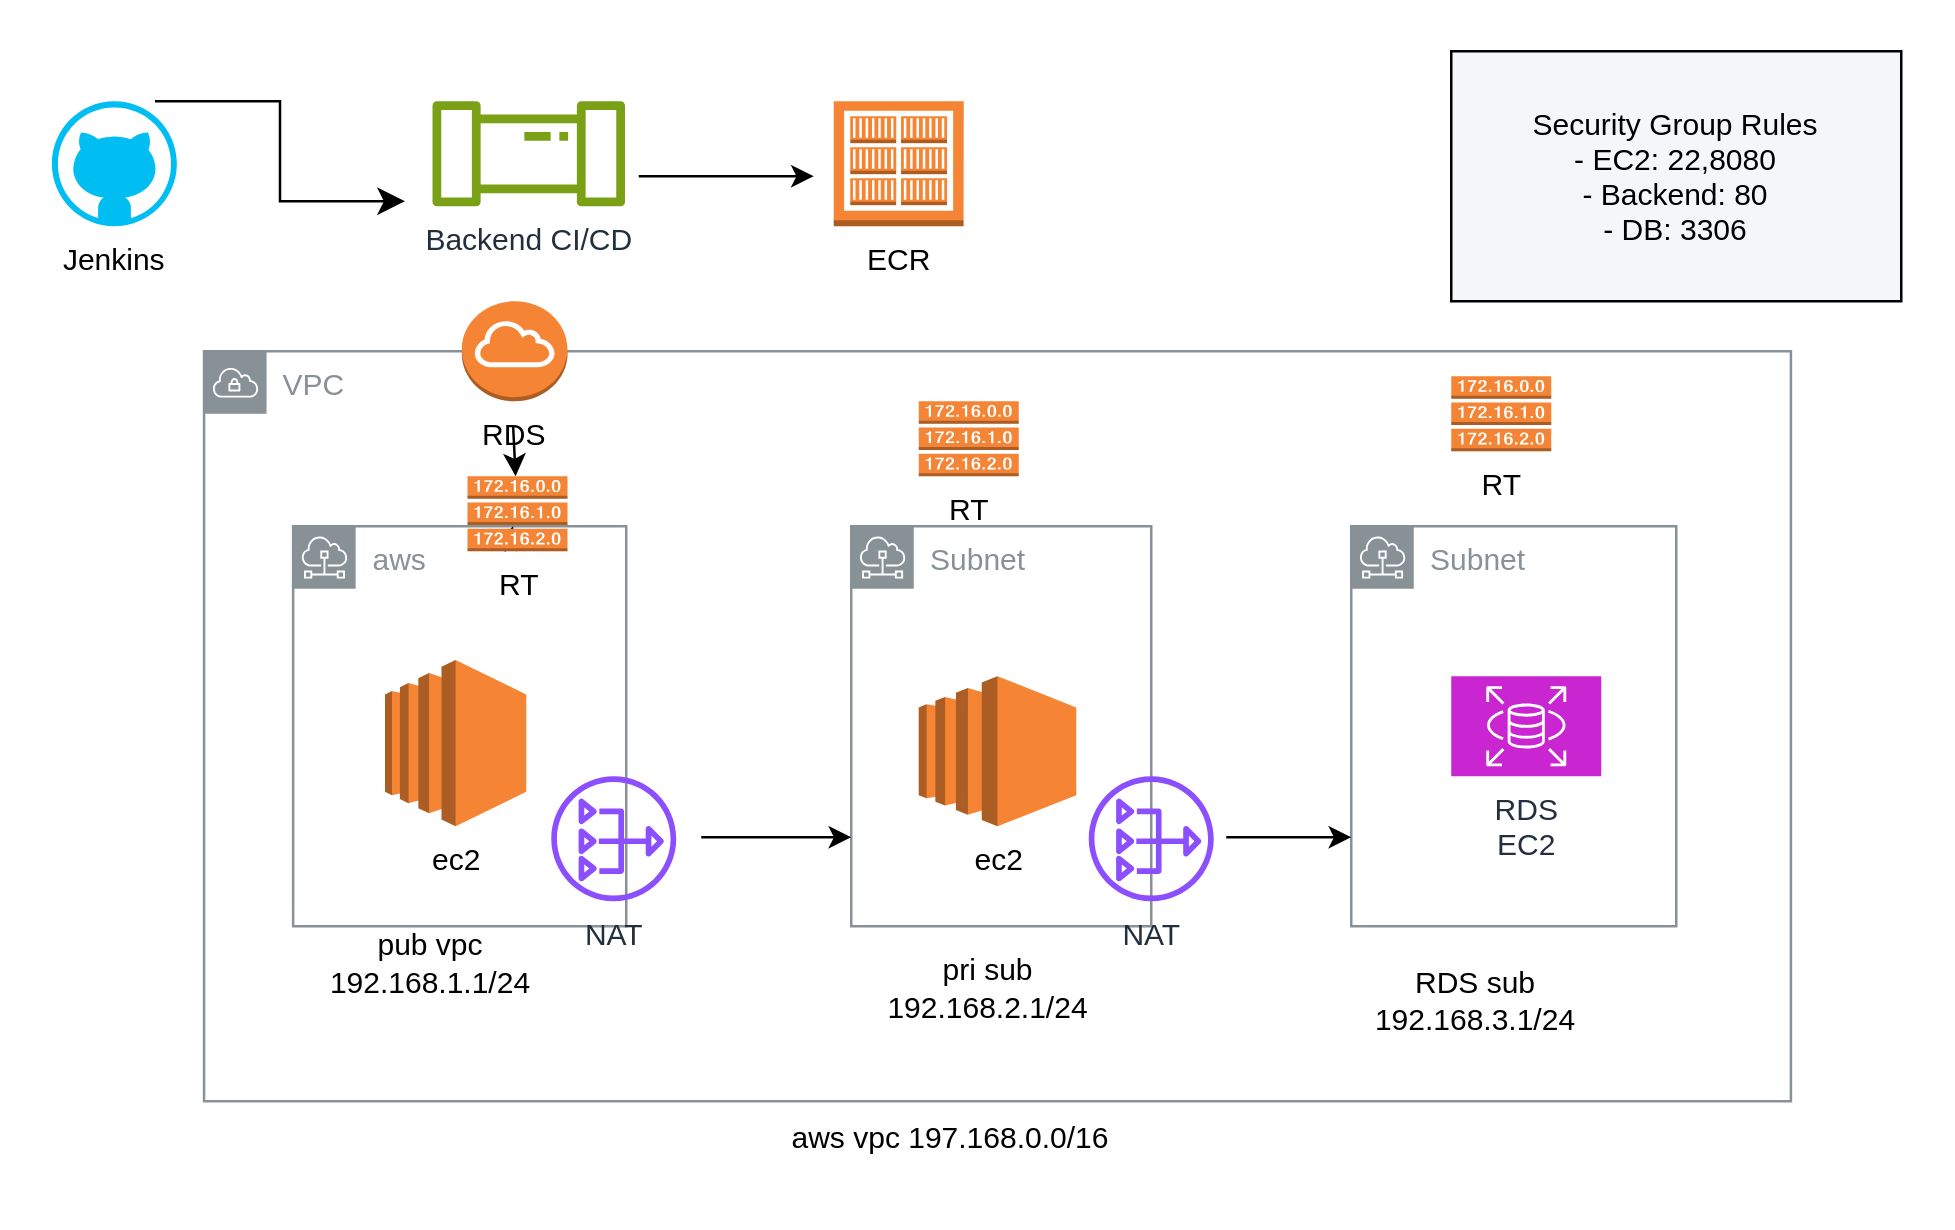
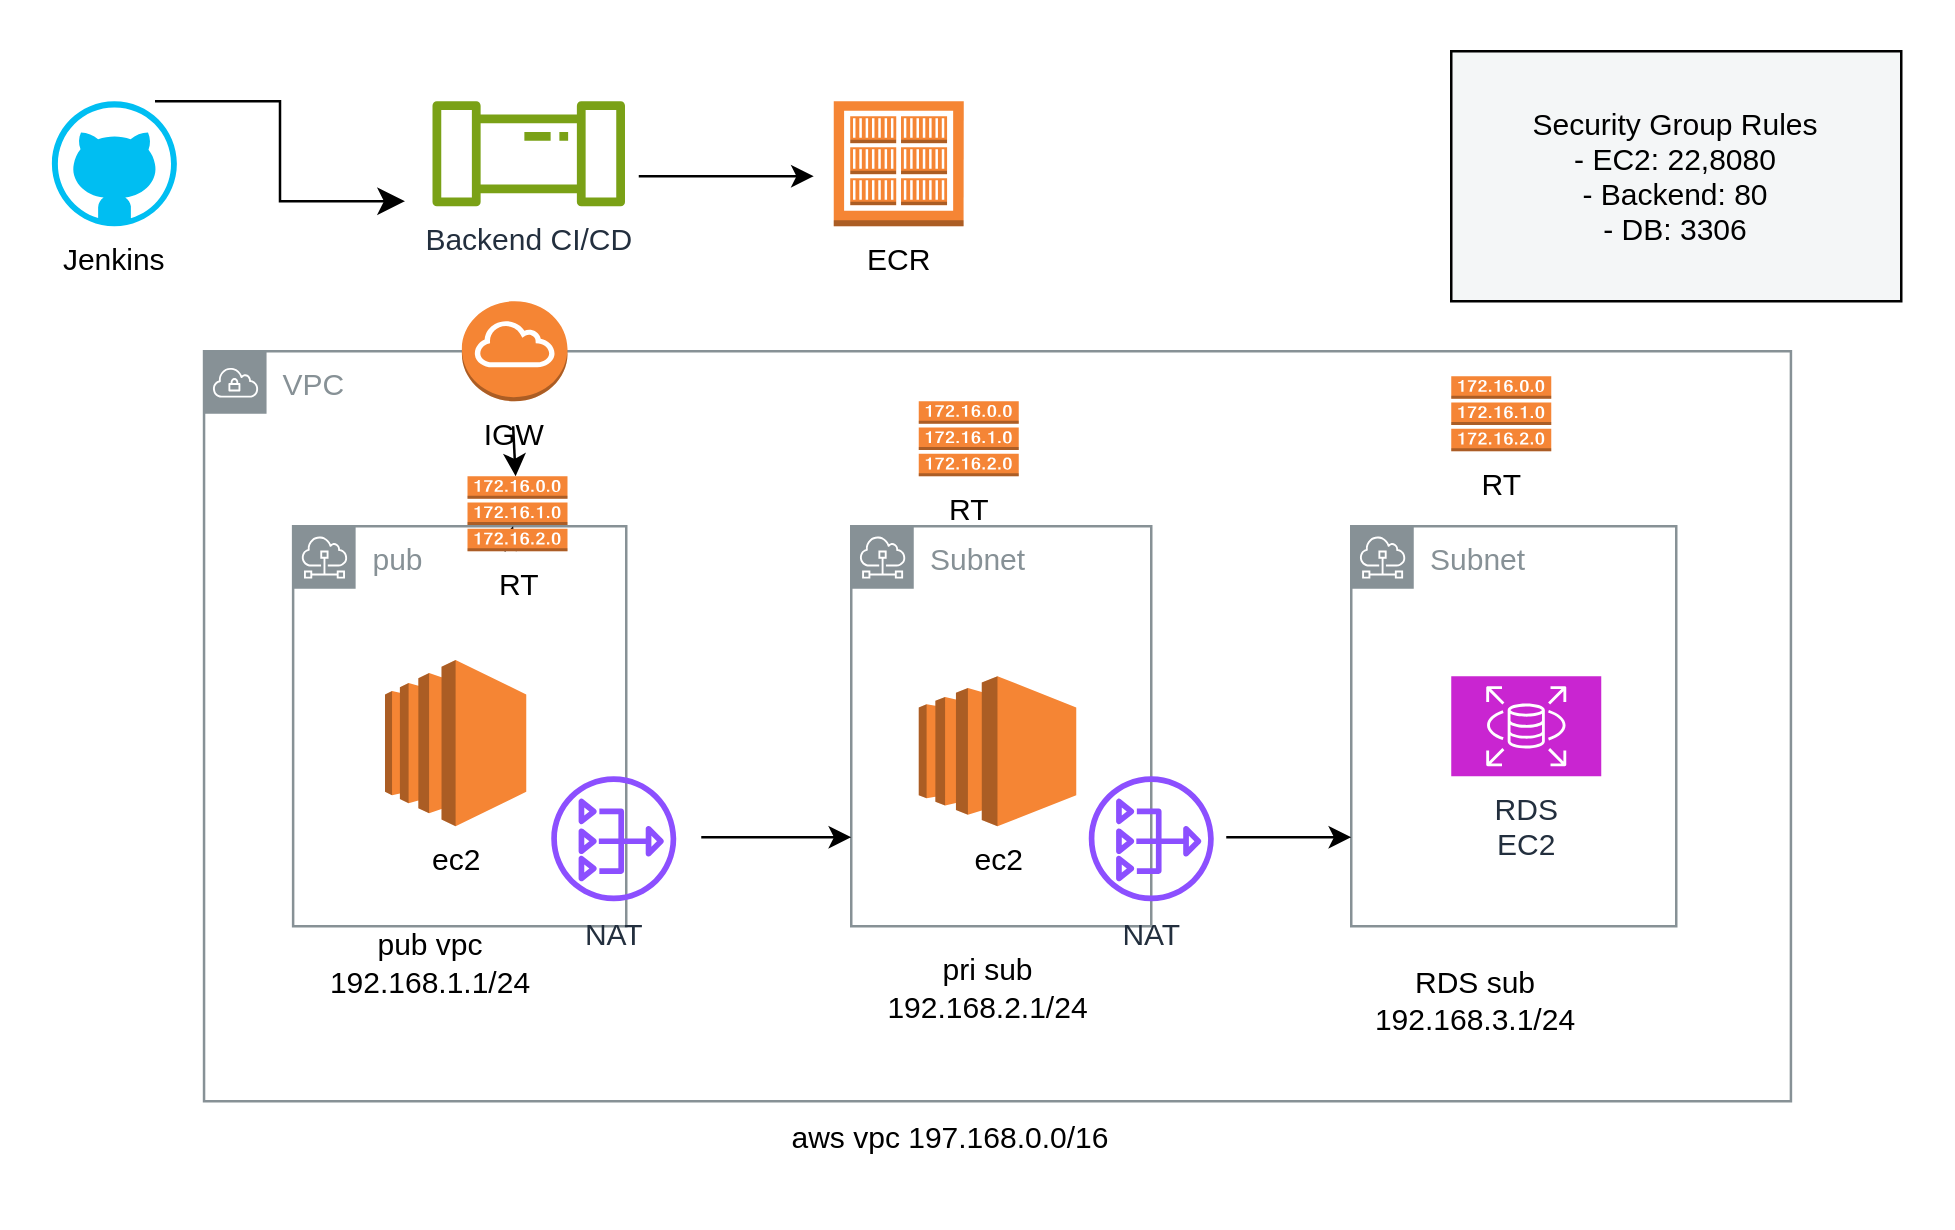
node "RDS": label "RDS" -> "IGW"
node "aws": label "aws" -> "pub"
